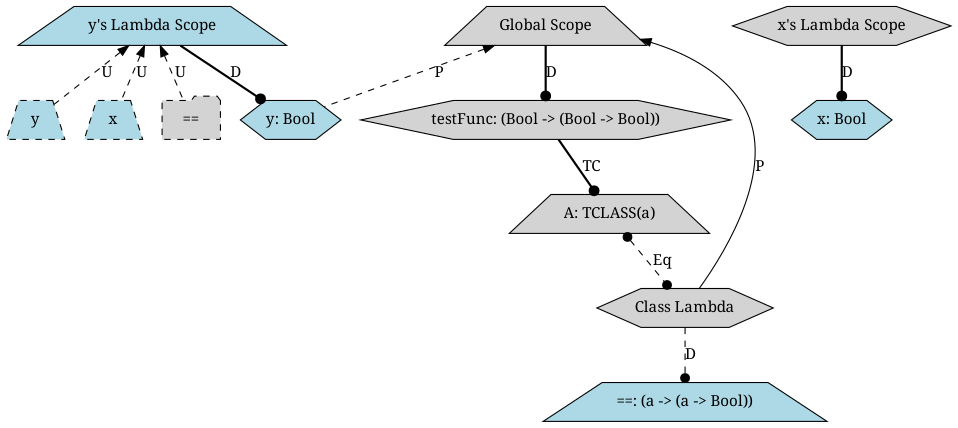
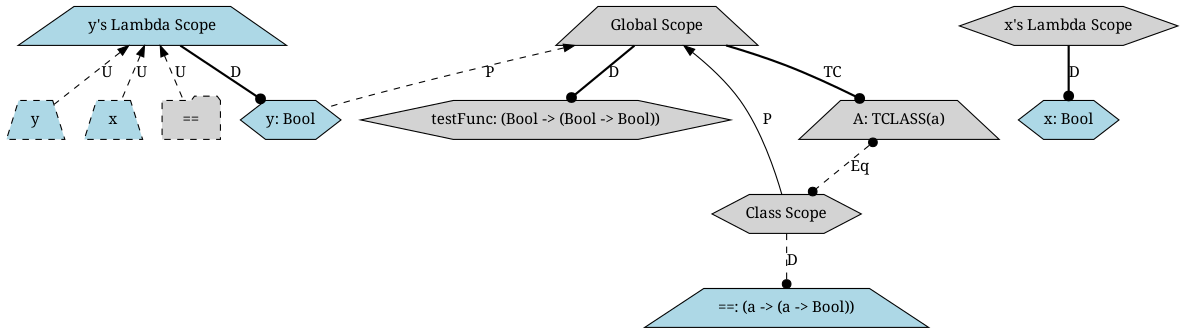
edge "testFunc: (Bool -> (Bool -> Bool))" -- "A: TCLASS(a)": now "Global Scope" -- "A: TCLASS(a)"
node "Class Lambda": label "Class Lambda" -> "Class Scope"
